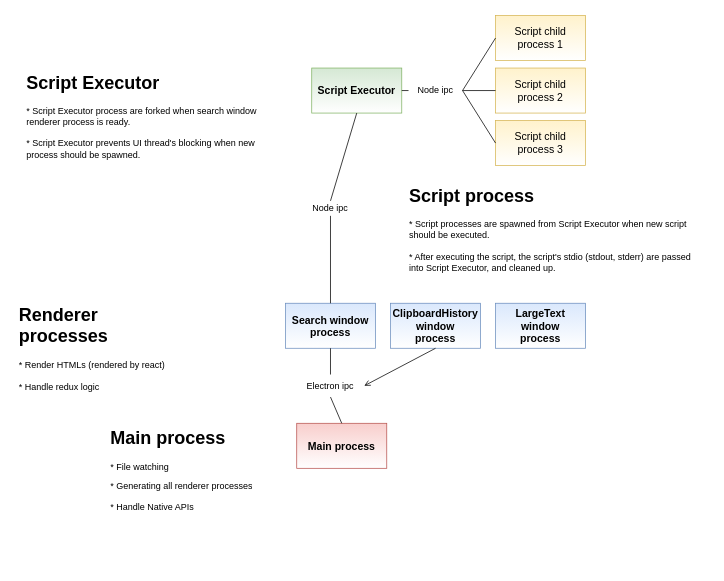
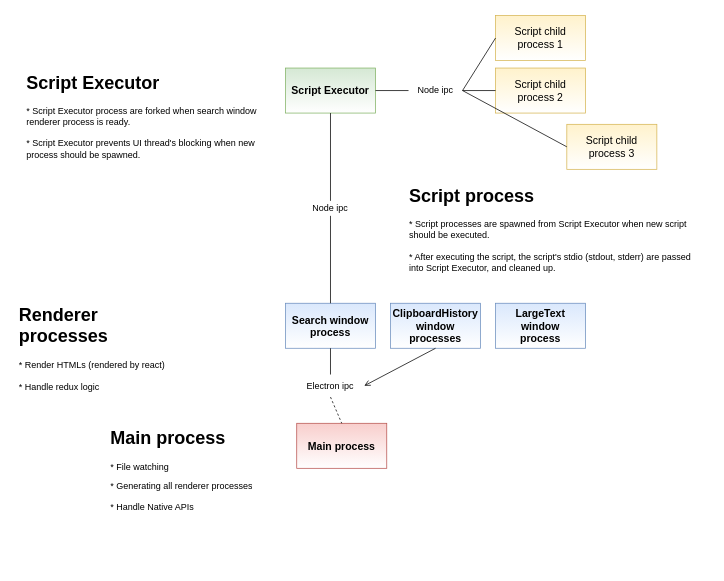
node "Script Executor": moved (357, 90) -> (330, 90)
node "Script child process 3": moved (540, 143) -> (612, 147)
node "ClipboardHistory windowprocess": label "ClipboardHistory windowprocess" -> "ClipboardHistory windowprocesses"
edge "Electron ipc" -- "Main process": style solid -> dashed
